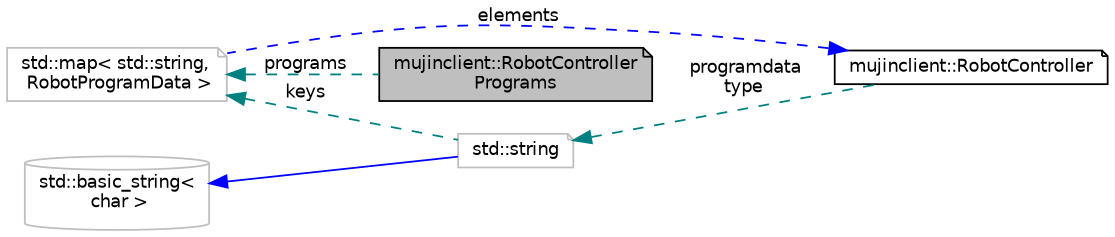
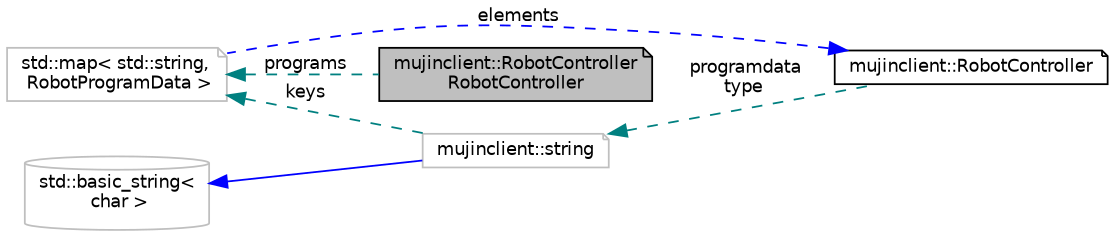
node "mujinclient::RobotController Programs": label "mujinclient::RobotController Programs" -> "mujinclient::RobotController RobotController"
node "std::string": label "std::string" -> "mujinclient::string"
